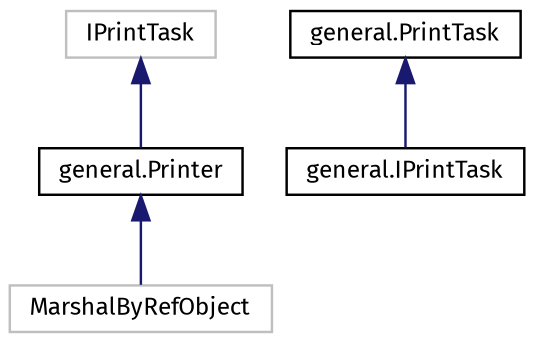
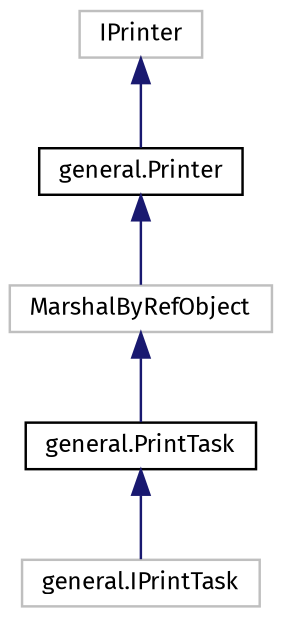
node "IPrintTask": label "IPrintTask" -> "IPrinter"
node "general.IPrintTask": color black -> grey75
edge "general.PrintTask" -> "MarshalByRefObject": added
